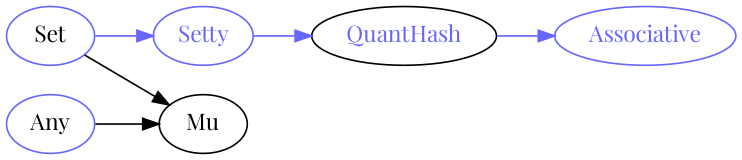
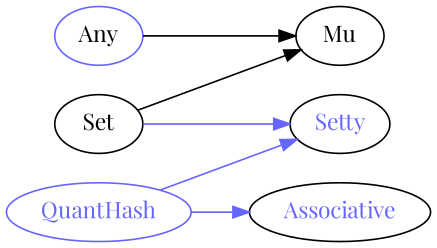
node "Set": color #6666ff -> #000000
node "Setty": color #6666ff -> #000000
edge "Setty" -> "QuantHash": reversed
node "QuantHash": color #000000 -> #6666ff
node "Associative": color #6666ff -> #000000
